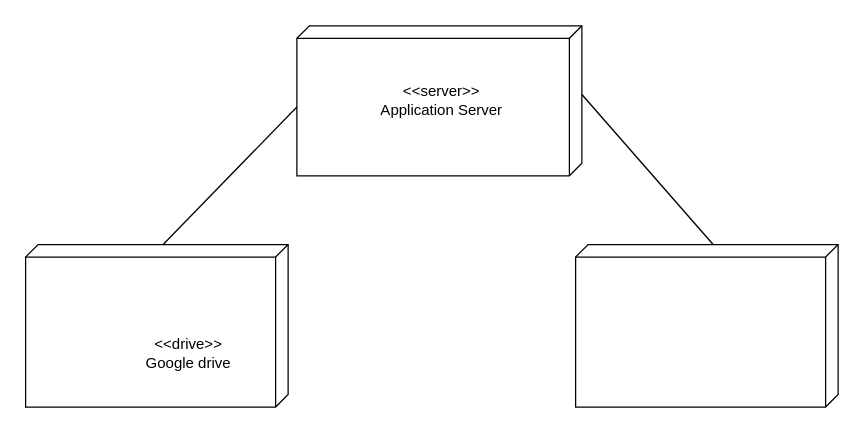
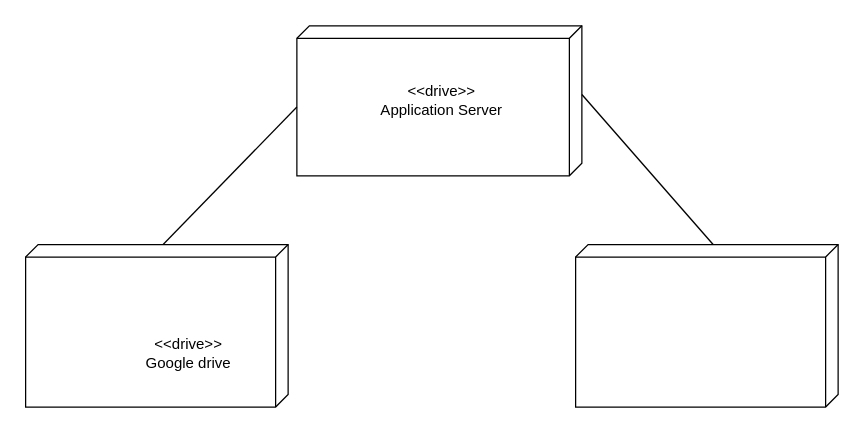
node "<<server>> Application Server": label "<<server>> Application Server" -> "<<drive>> Application Server"
